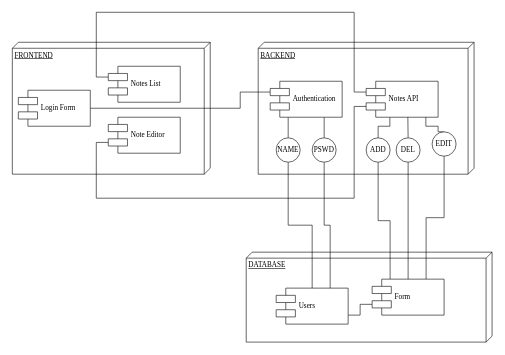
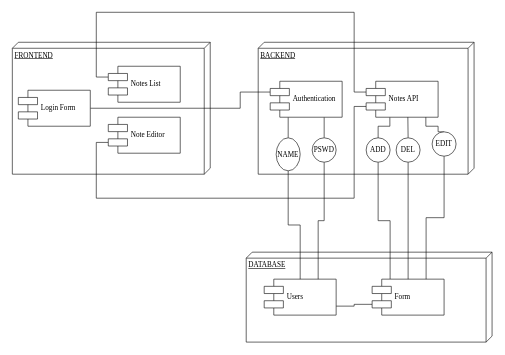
node "NAME": size 24x24 -> 24x33
node "Users": moved (312, 306) -> (300, 297)
